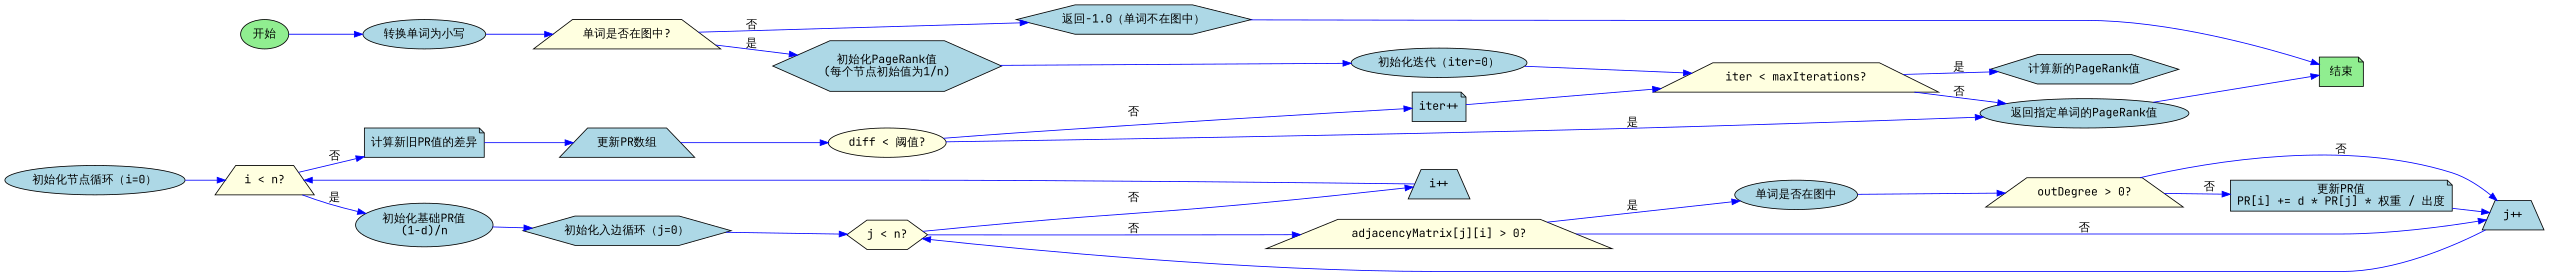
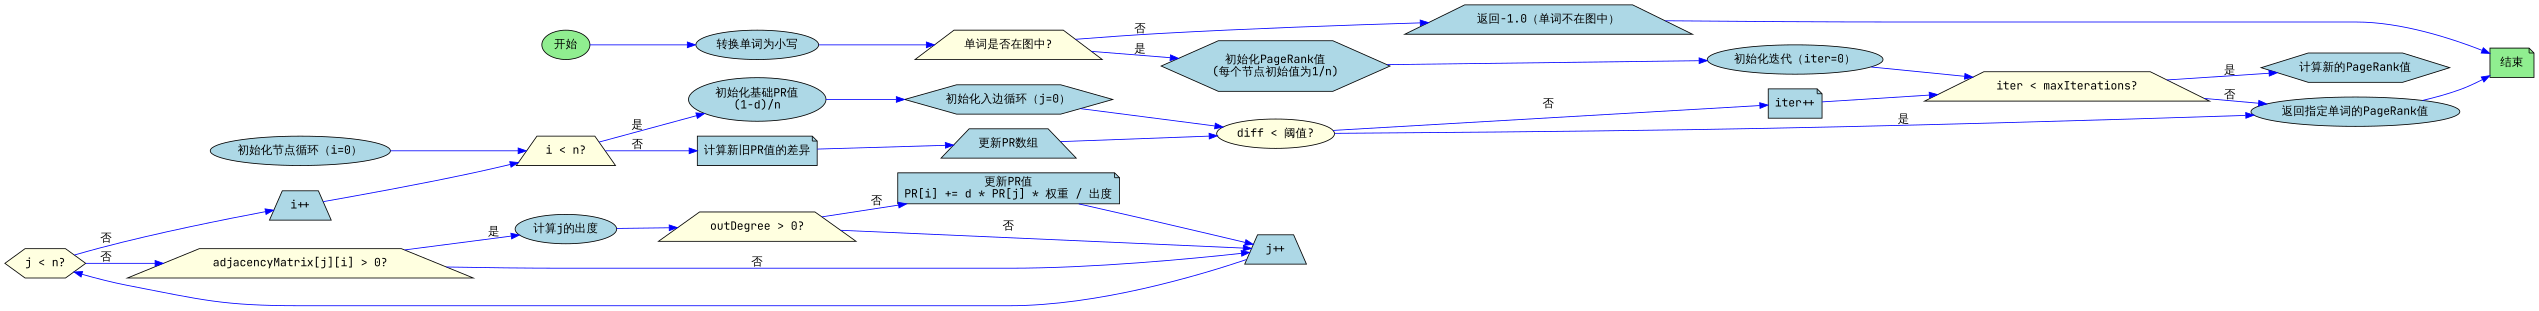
node "返回-1.0（单词不在图中）": shape hexagon -> trapezium
node "单词是否在图中": label "单词是否在图中" -> "计算j的出度"
edge "初始化入边循环（j=0）" -> "j < n?": now "初始化入边循环（j=0）" -> "diff < 阈值?"
